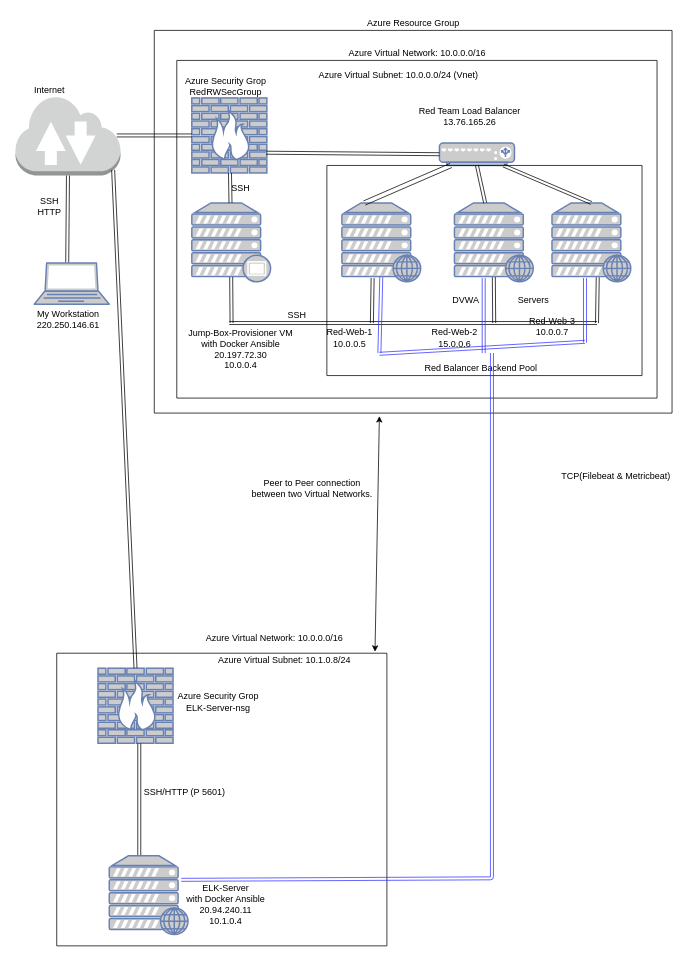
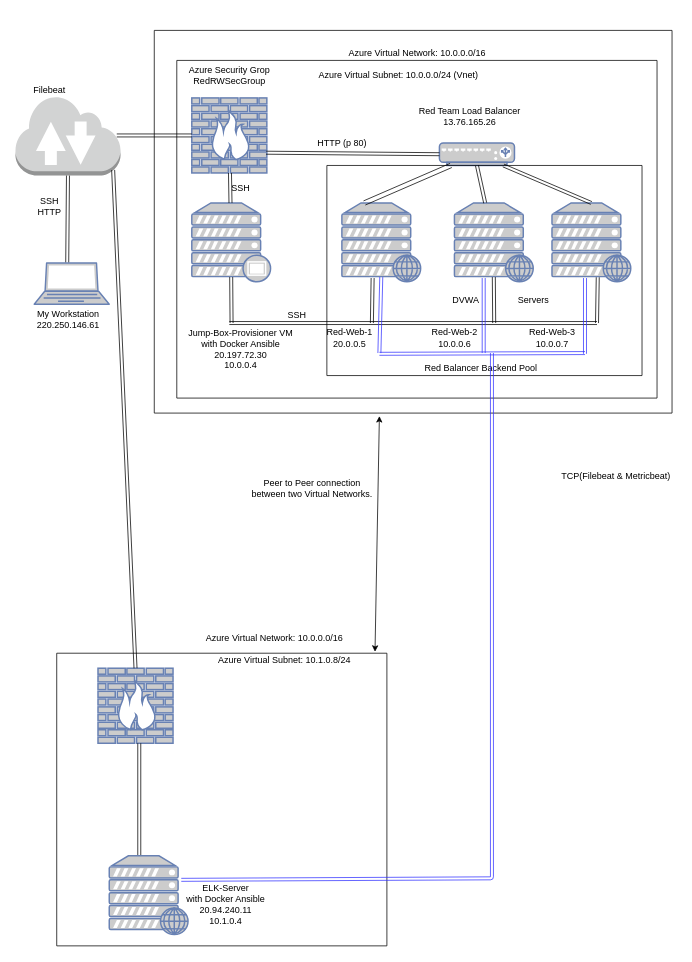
node "Azure Resource Group": removed
node "Azure Security Grop RedRWSecGroup": moved (225, 87) -> (229, 75)
node "Internet": label "Internet" -> "Filebeat"
node "HTTP (p 80)": added
node "Red-Web-3 10.0.0.7": moved (552, 327) -> (552, 338)
node "Red-Web-1 10.0.0.5": label "Red-Web-1 10.0.0.5" -> "Red-Web-1 20.0.0.5"
node "Red-Web-2 15.0.0.6": label "Red-Web-2 15.0.0.6" -> "Red-Web-2 10.0.0.6"
node "Azure Security Grop ELK-Server-nsg": removed
node "SSH/HTTP (P 5601)": removed
